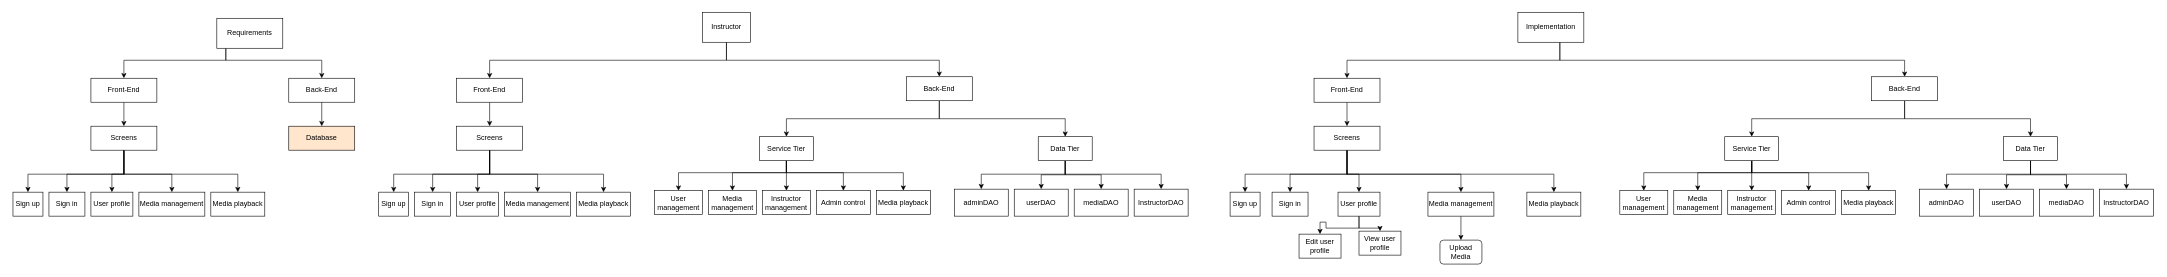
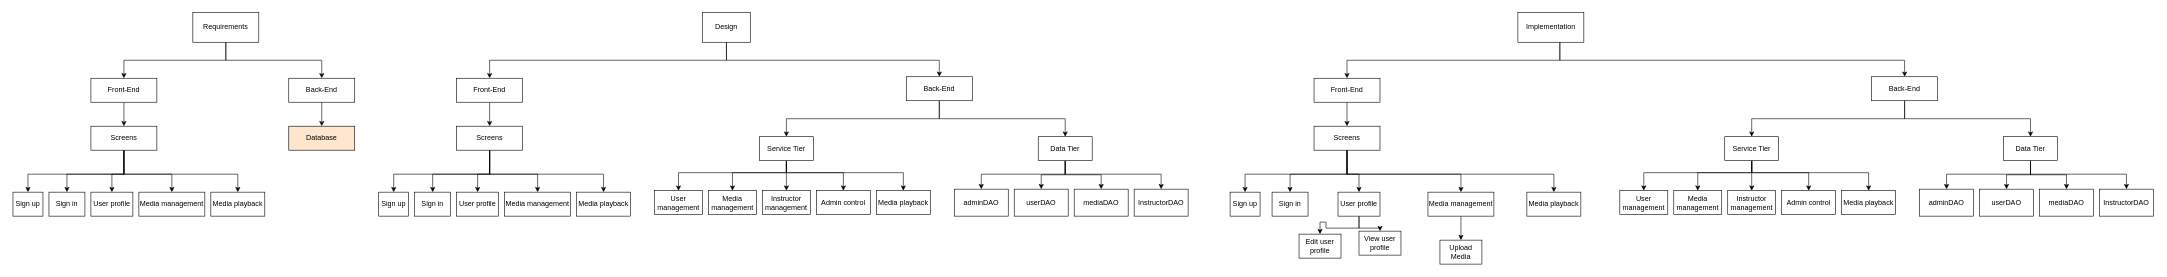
node "Instructor": label "Instructor" -> "Design"
node "Requirements": moved (249, 33) -> (225, 27)
node "Upload Media": shape rounded rectangle -> rectangle
